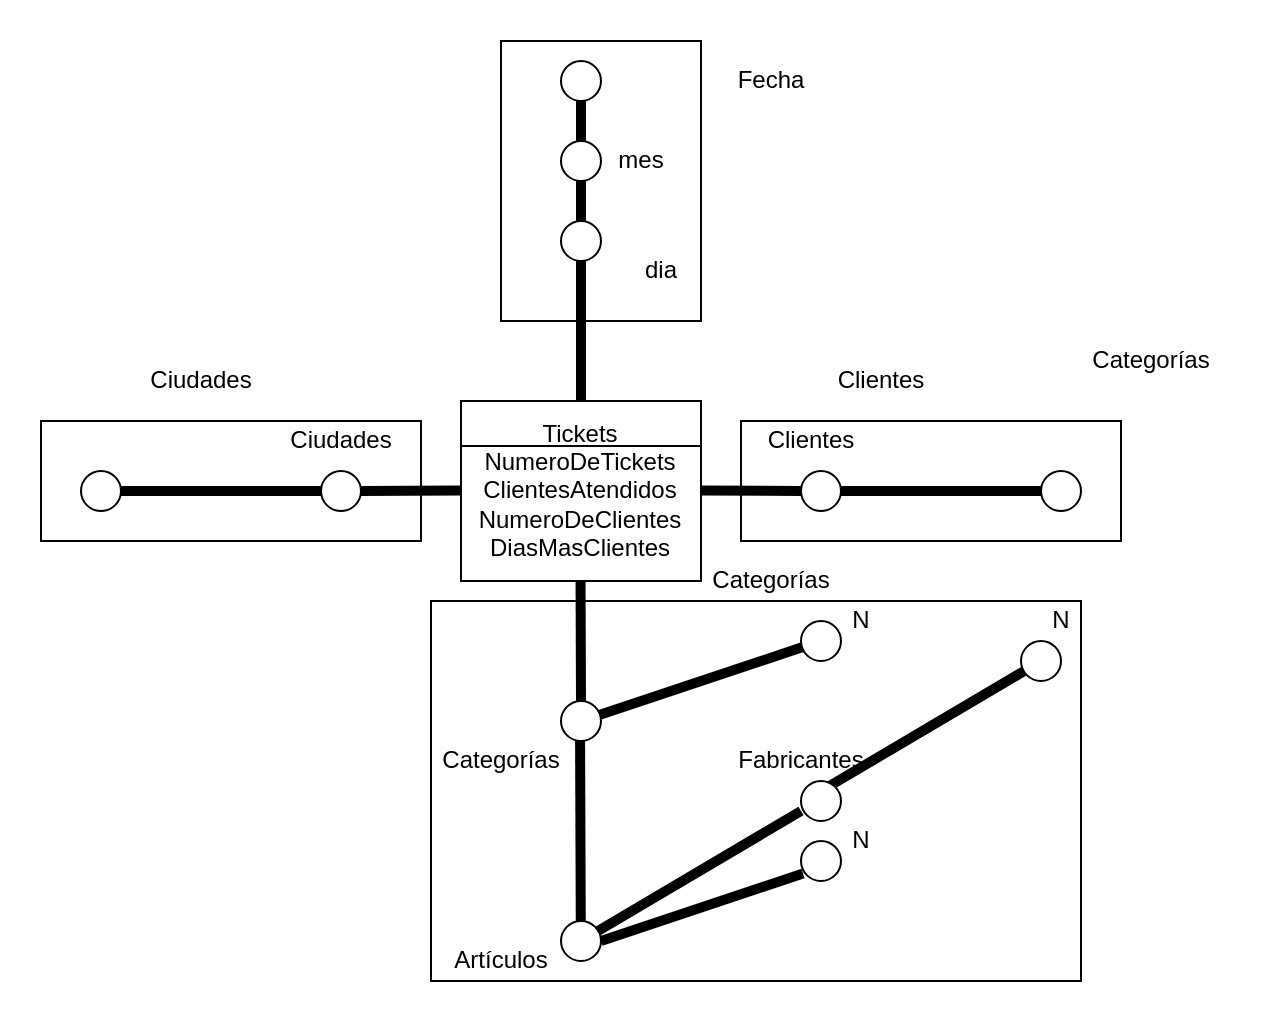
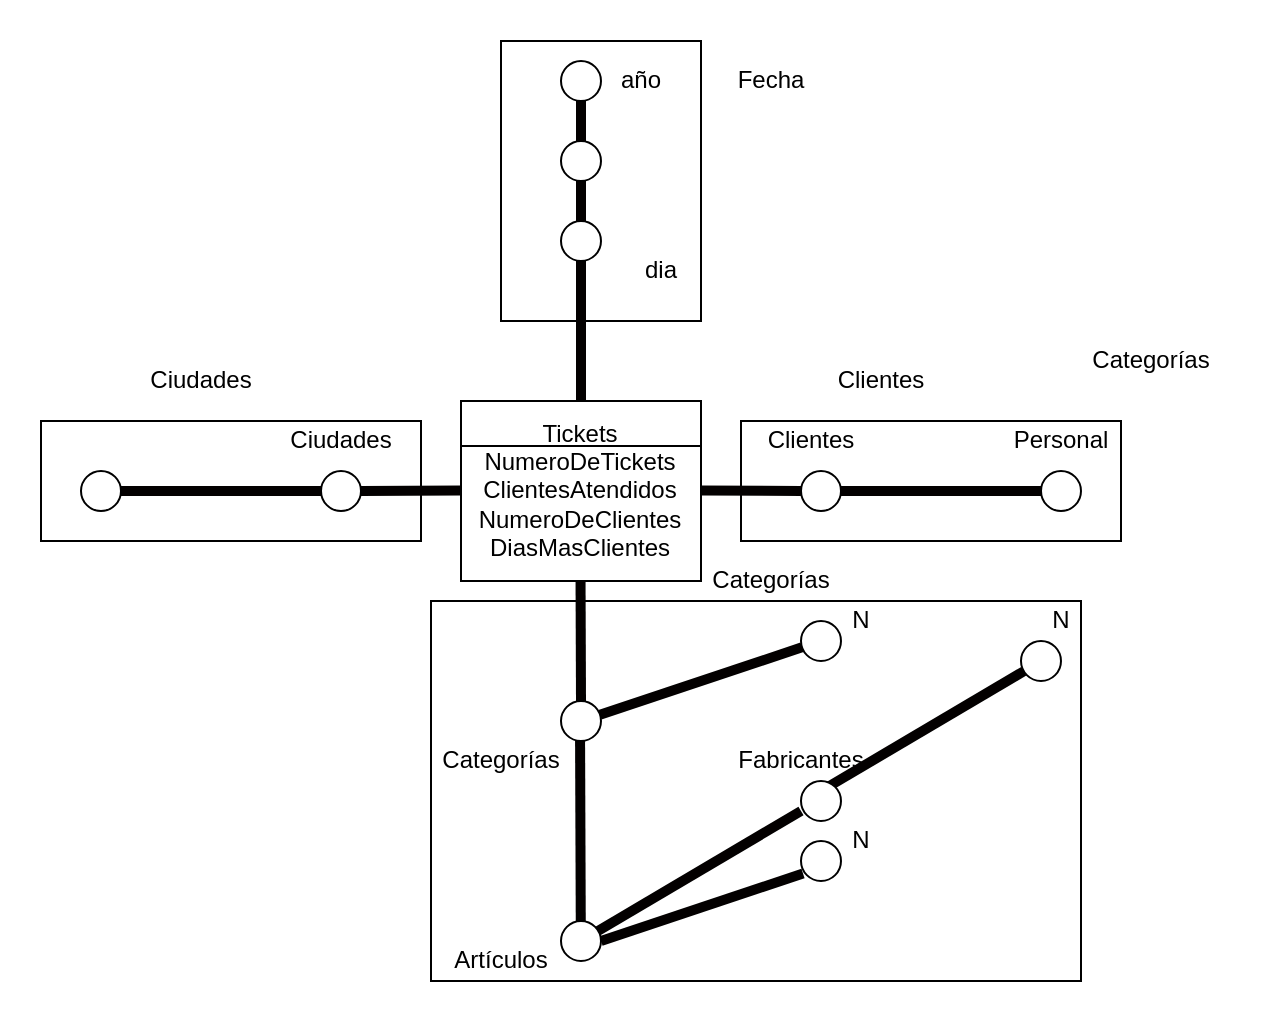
node "año": added
node "mes": removed
node "Personal": added
